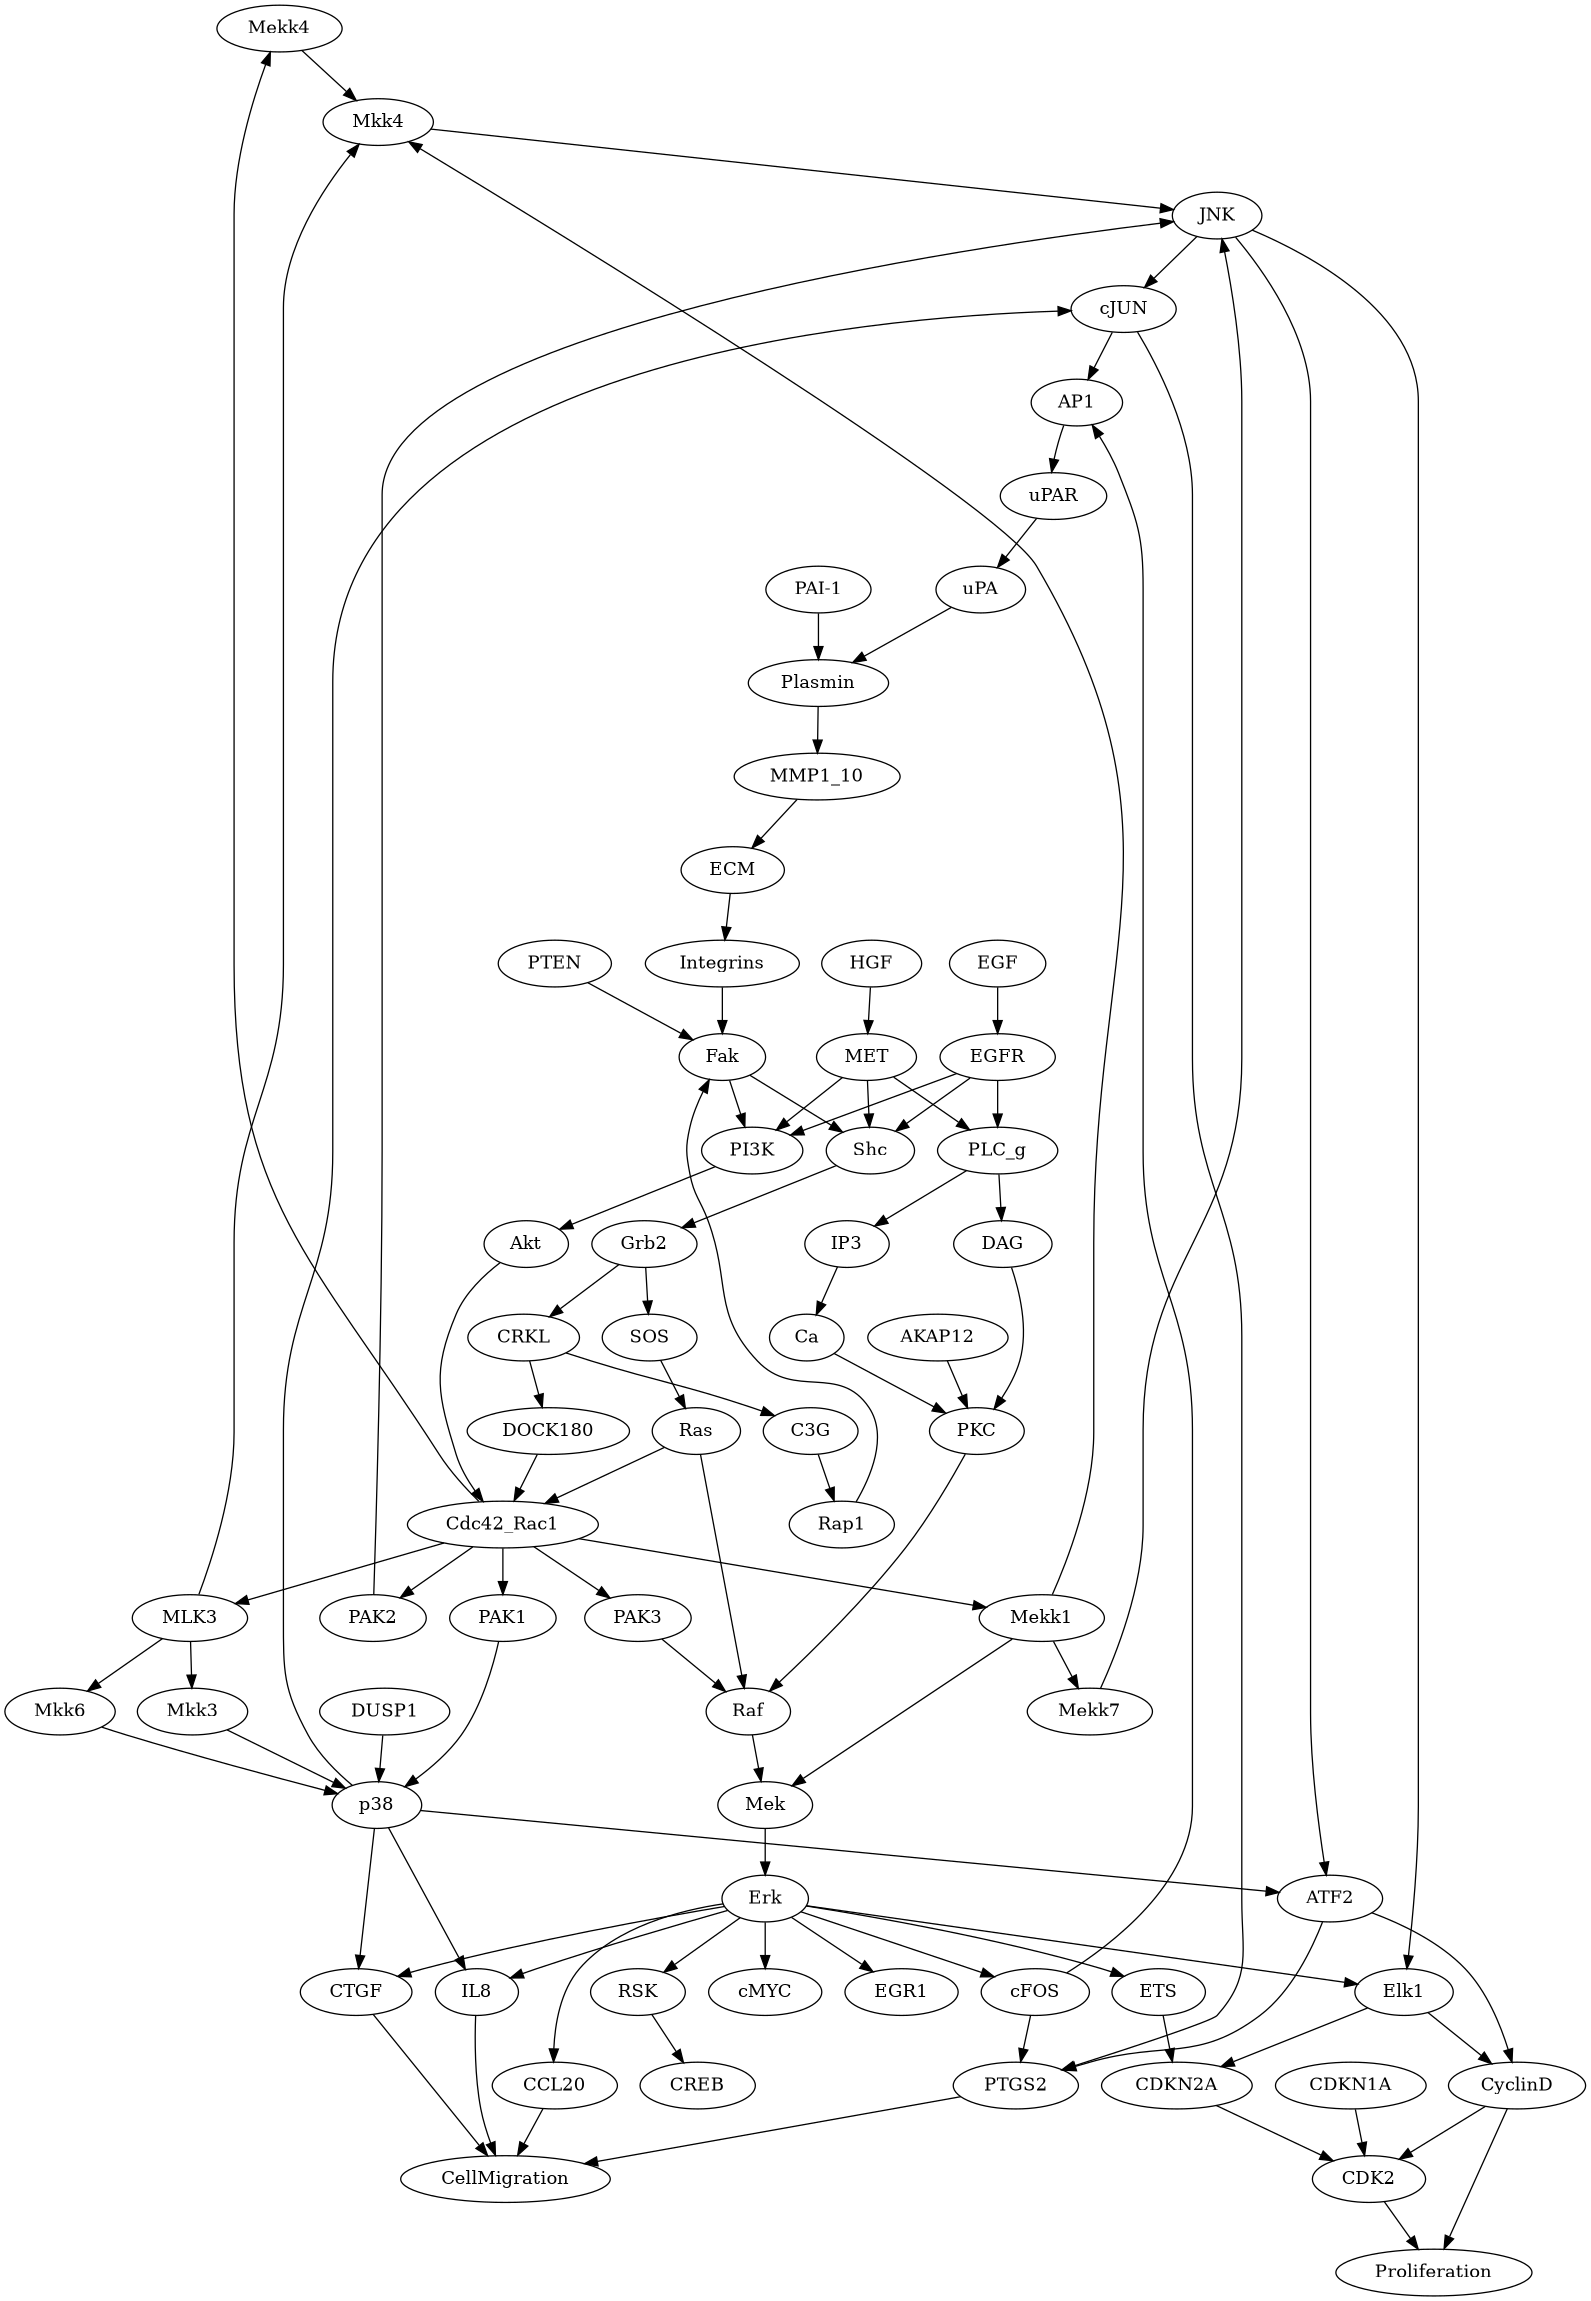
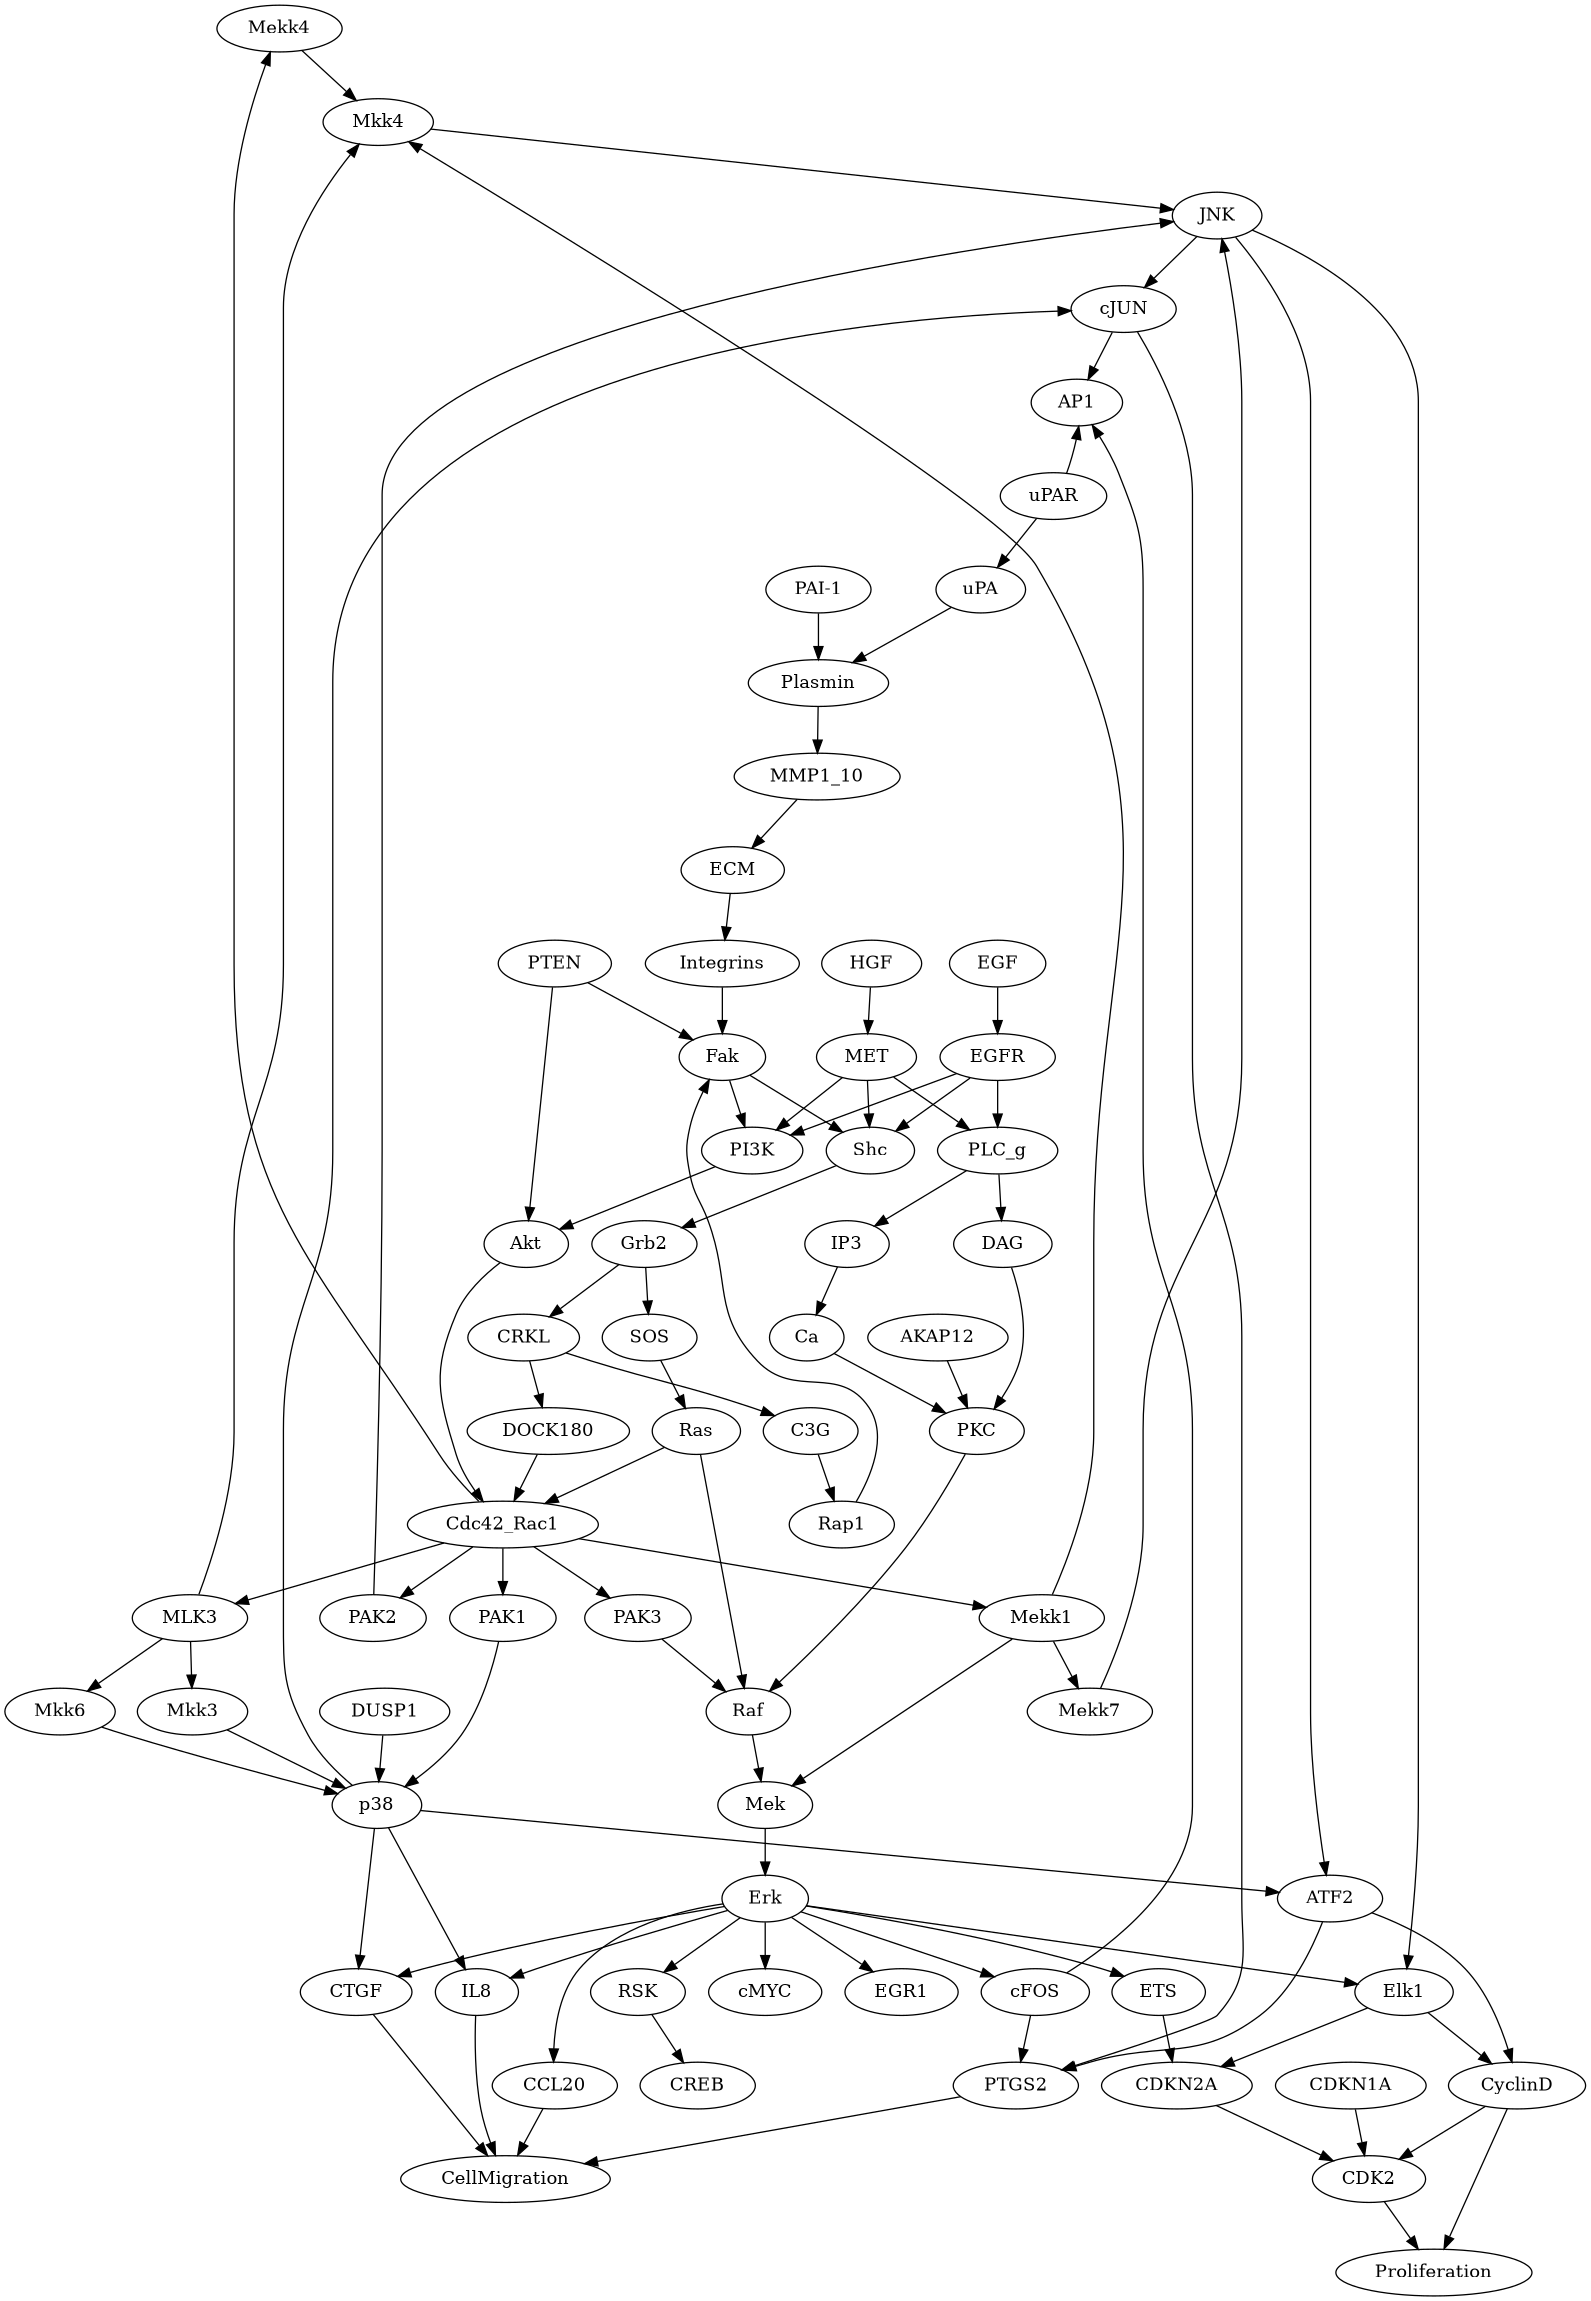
edge "AP1" -> "uPAR": reversed
edge "PTEN" -> "Akt": added
